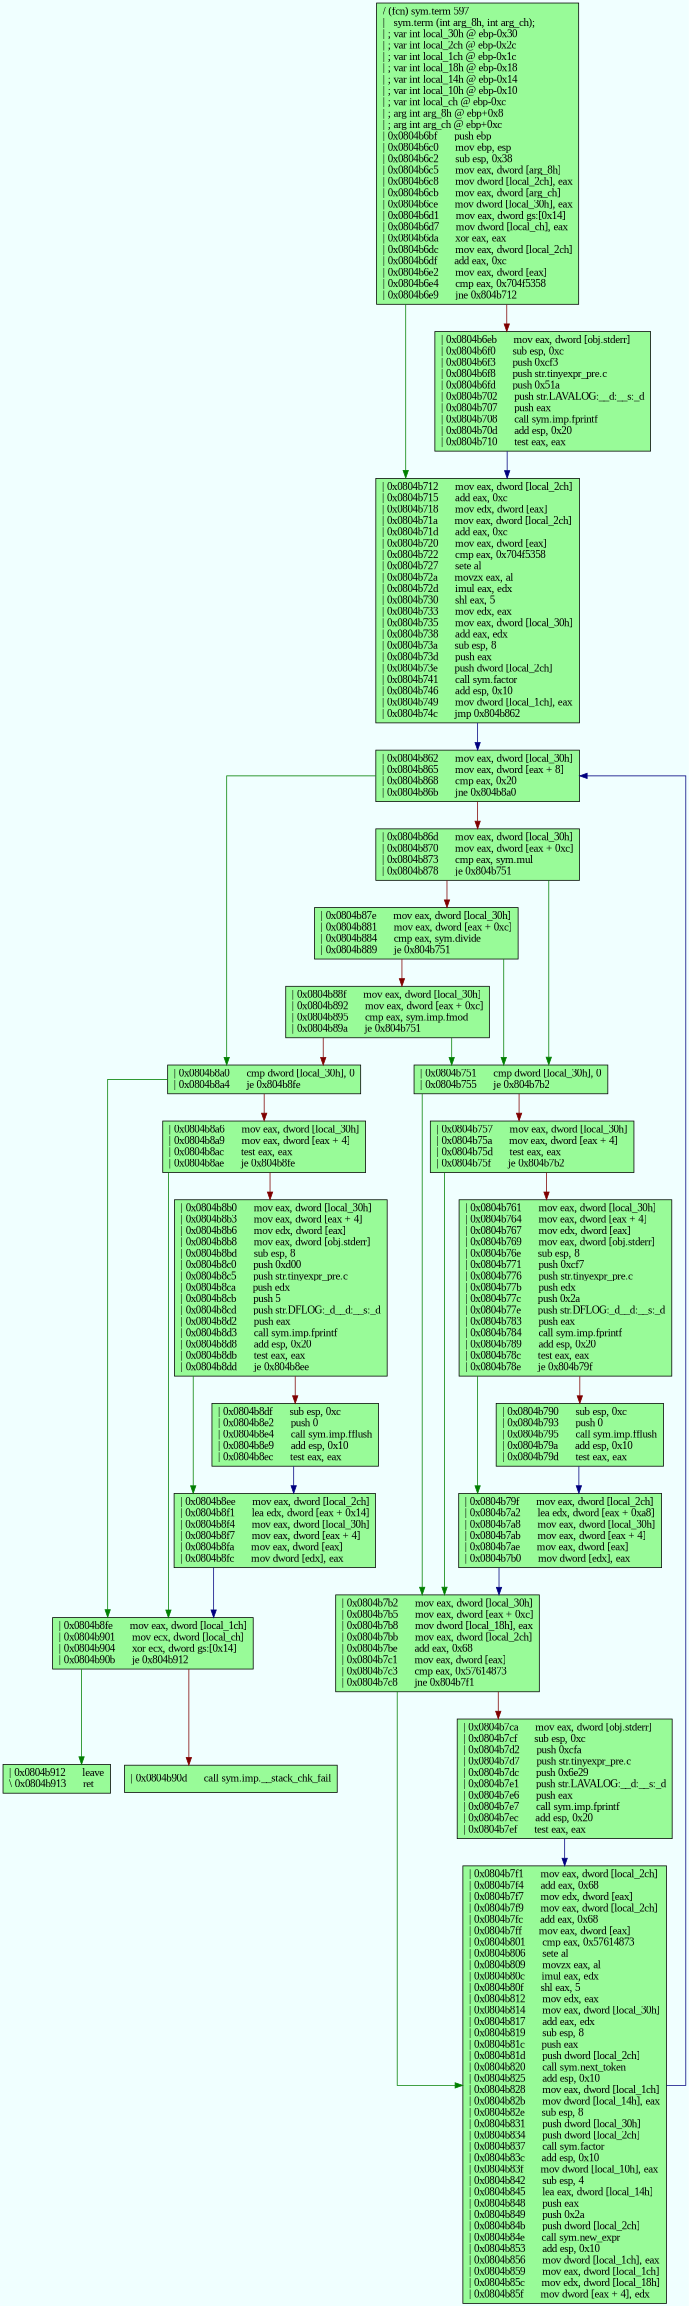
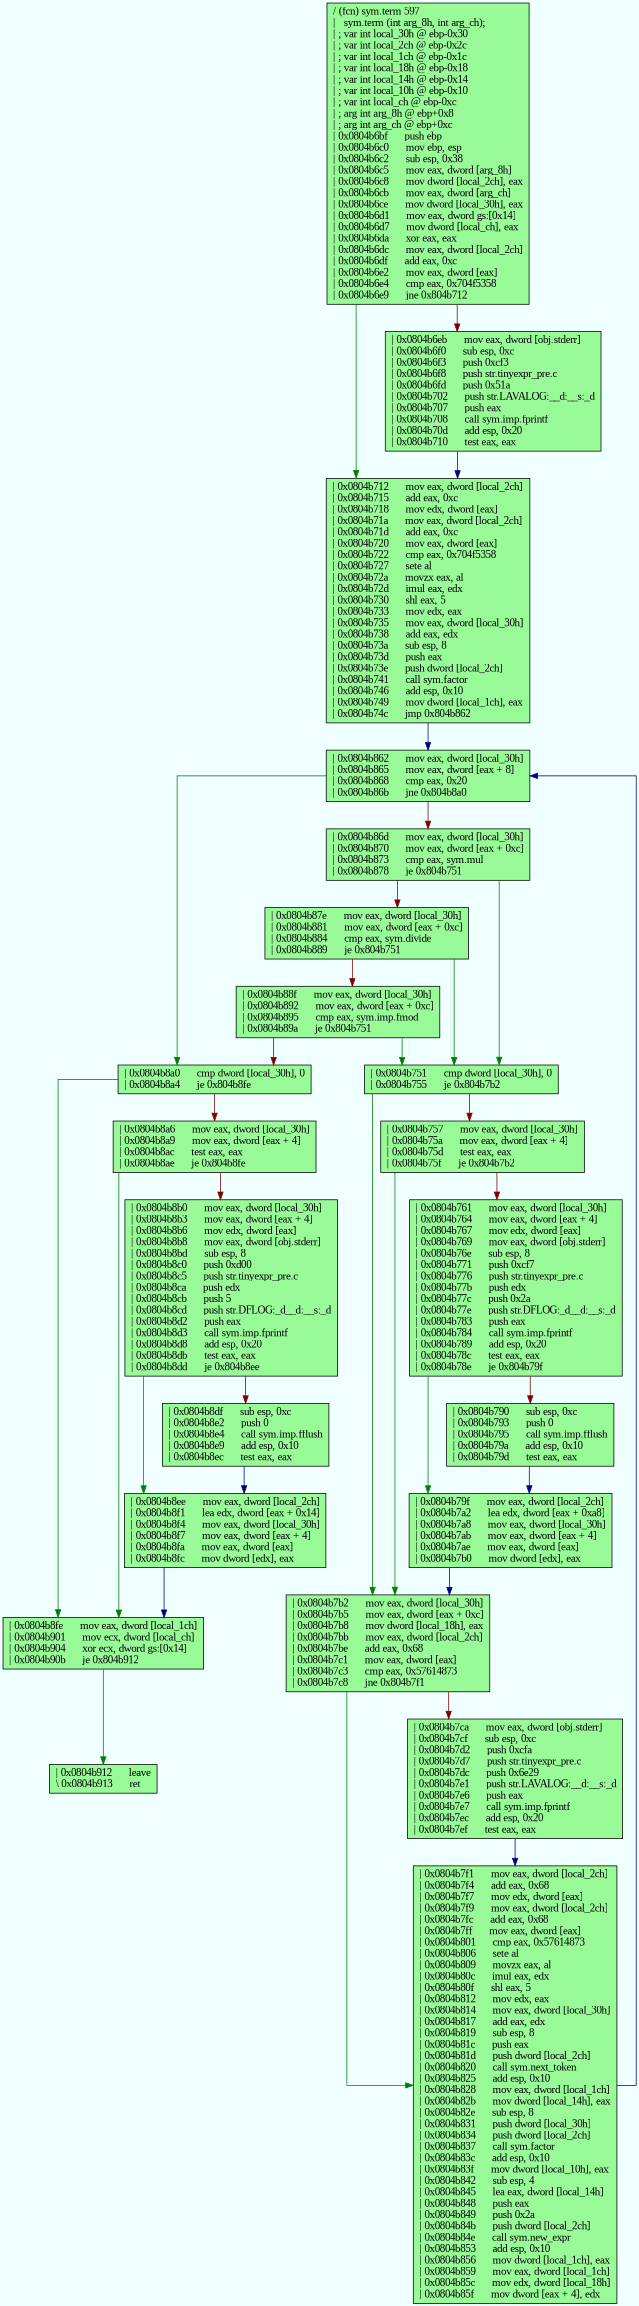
node "| 0x0804b90d      call sym.imp.__stack_chk_fail": removed
